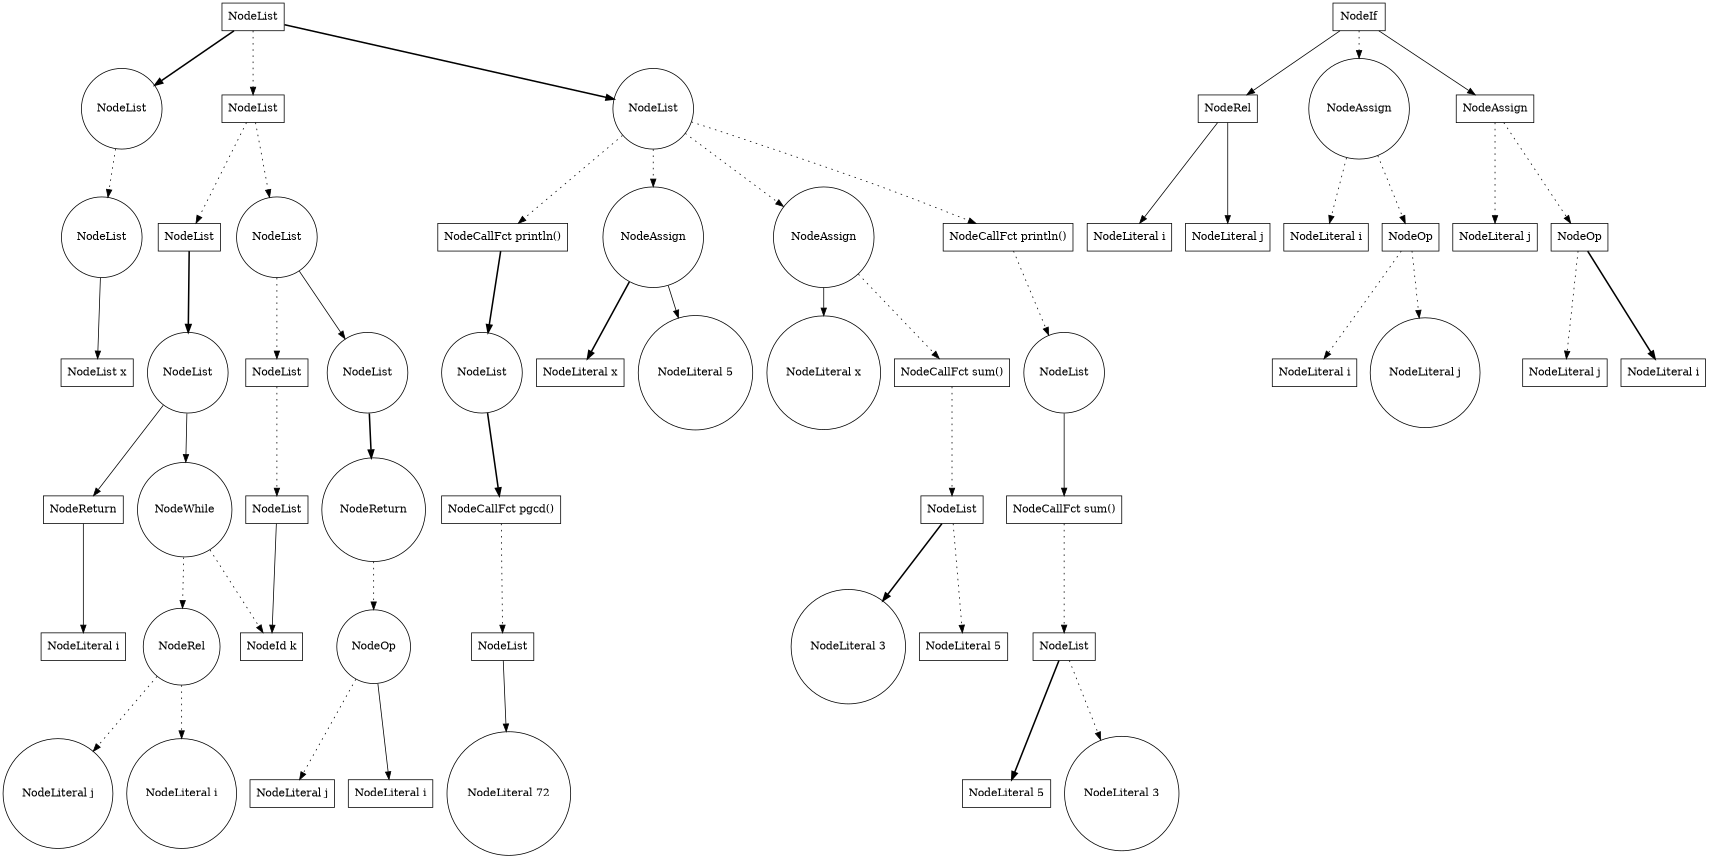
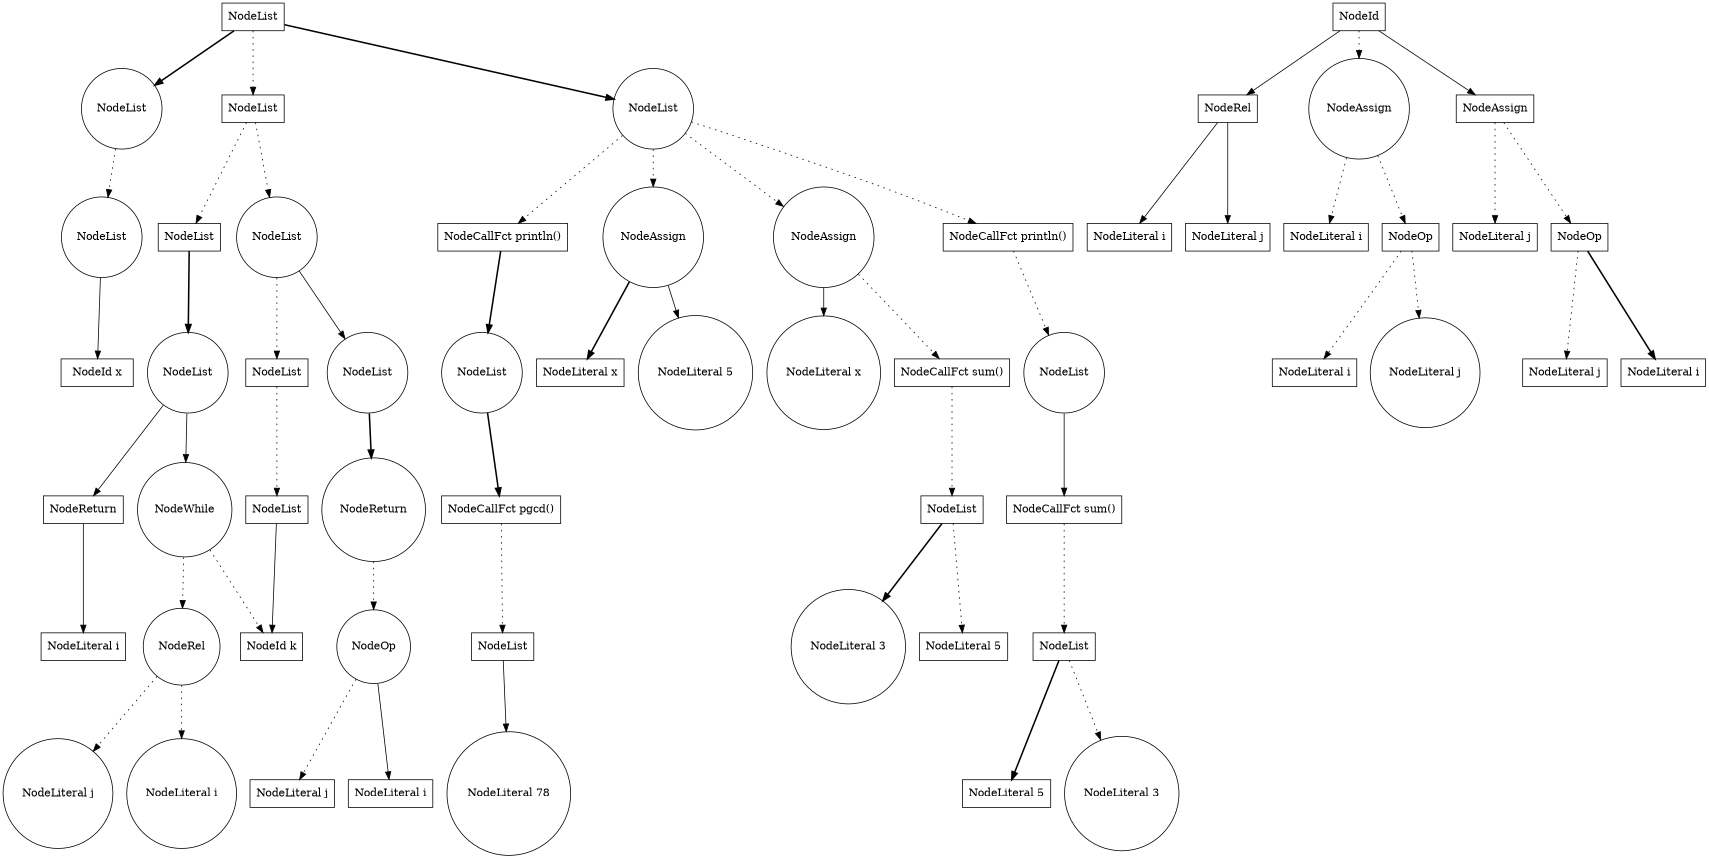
node "NodeIf": label "NodeIf" -> "NodeId"
node "NodeList x": label "NodeList x" -> "NodeId x"
node "NodeLiteral 72": label "NodeLiteral 72" -> "NodeLiteral 78"
